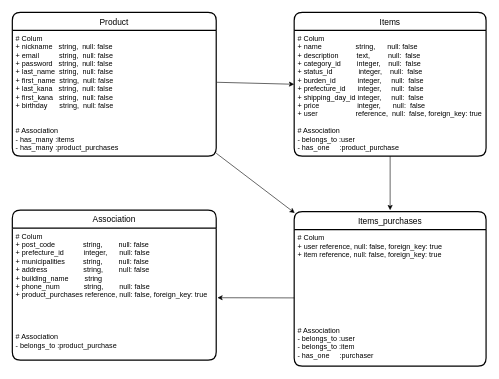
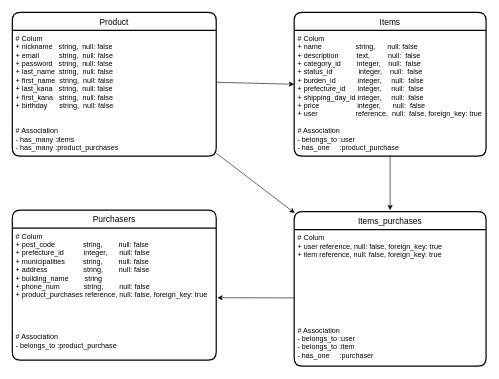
node "Association": label "Association" -> "Purchasers"
